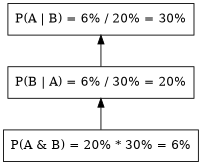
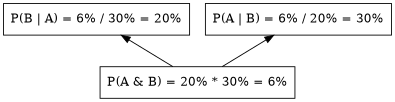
edge "P(B | A) = 6% / 30% = 20%" -> "P(A | B) = 6% / 20% = 30%": now "P(A & B) = 20% * 30% = 6%" -> "P(A | B) = 6% / 20% = 30%"
